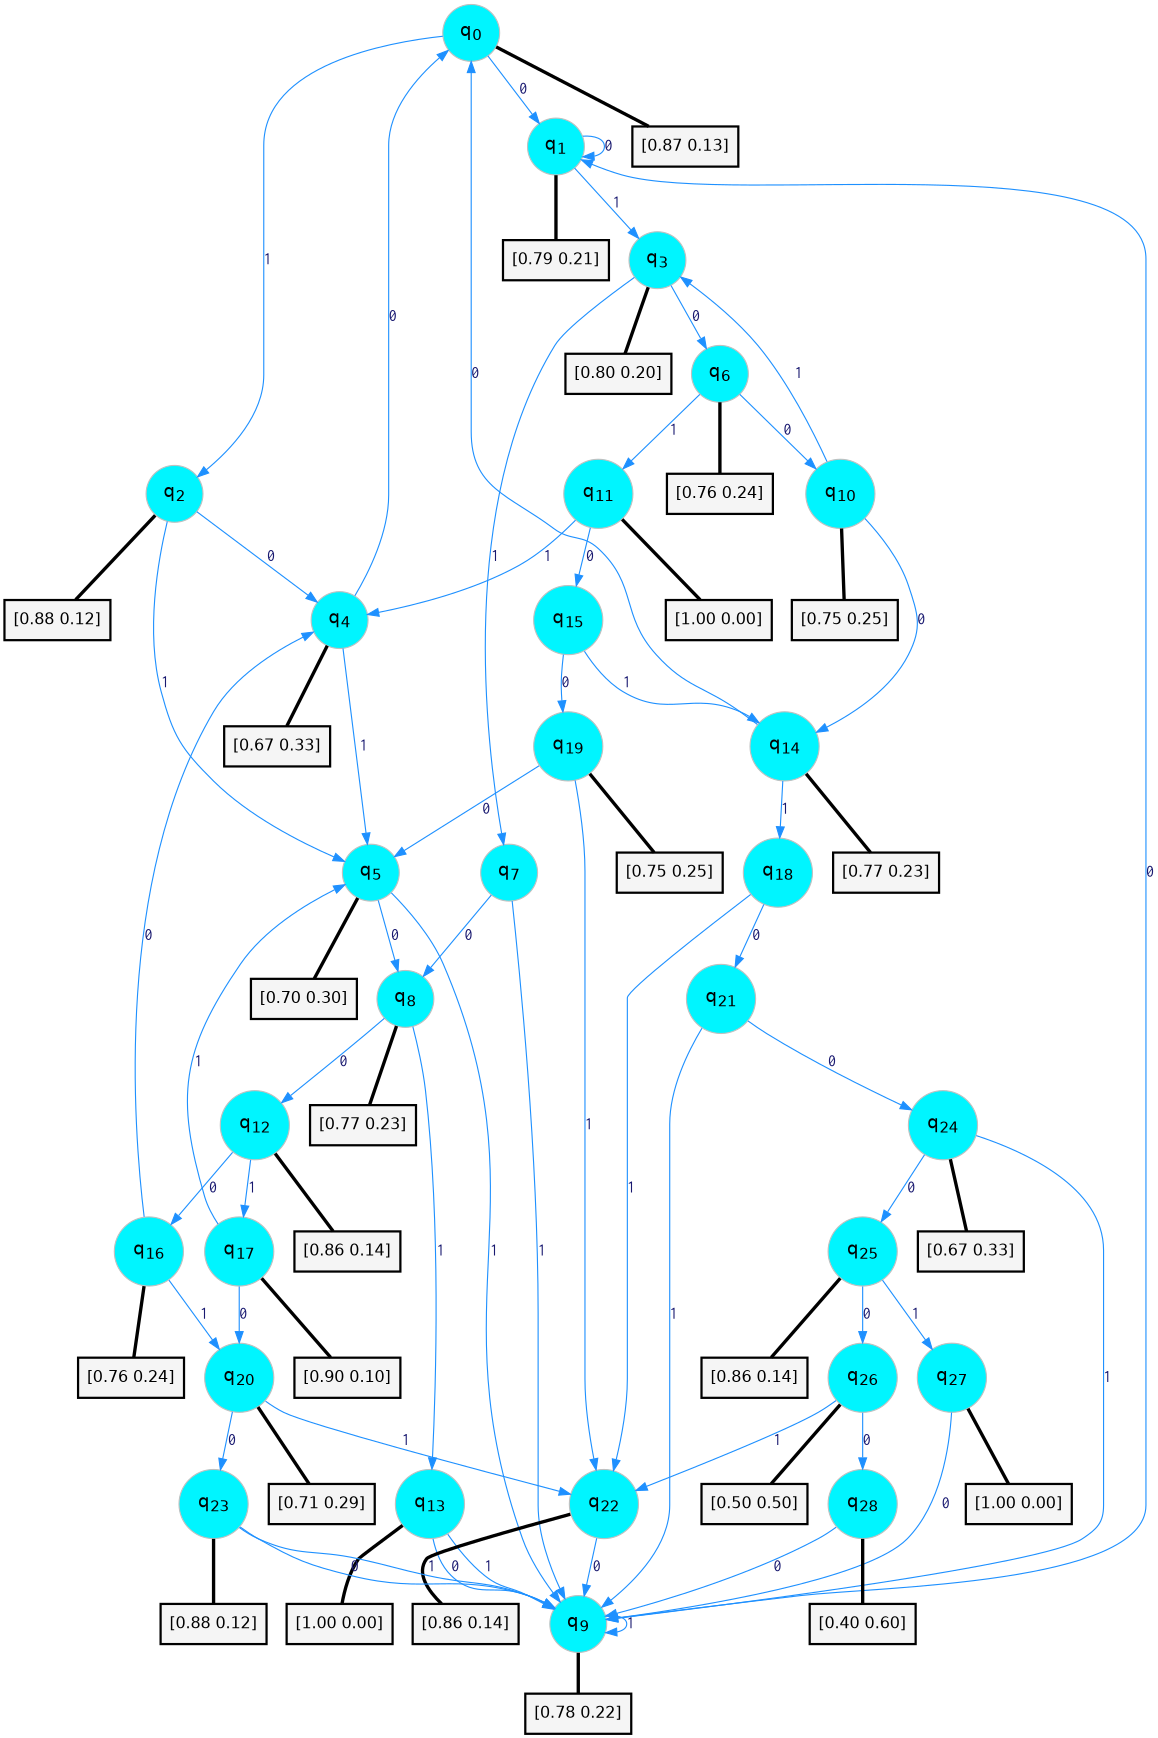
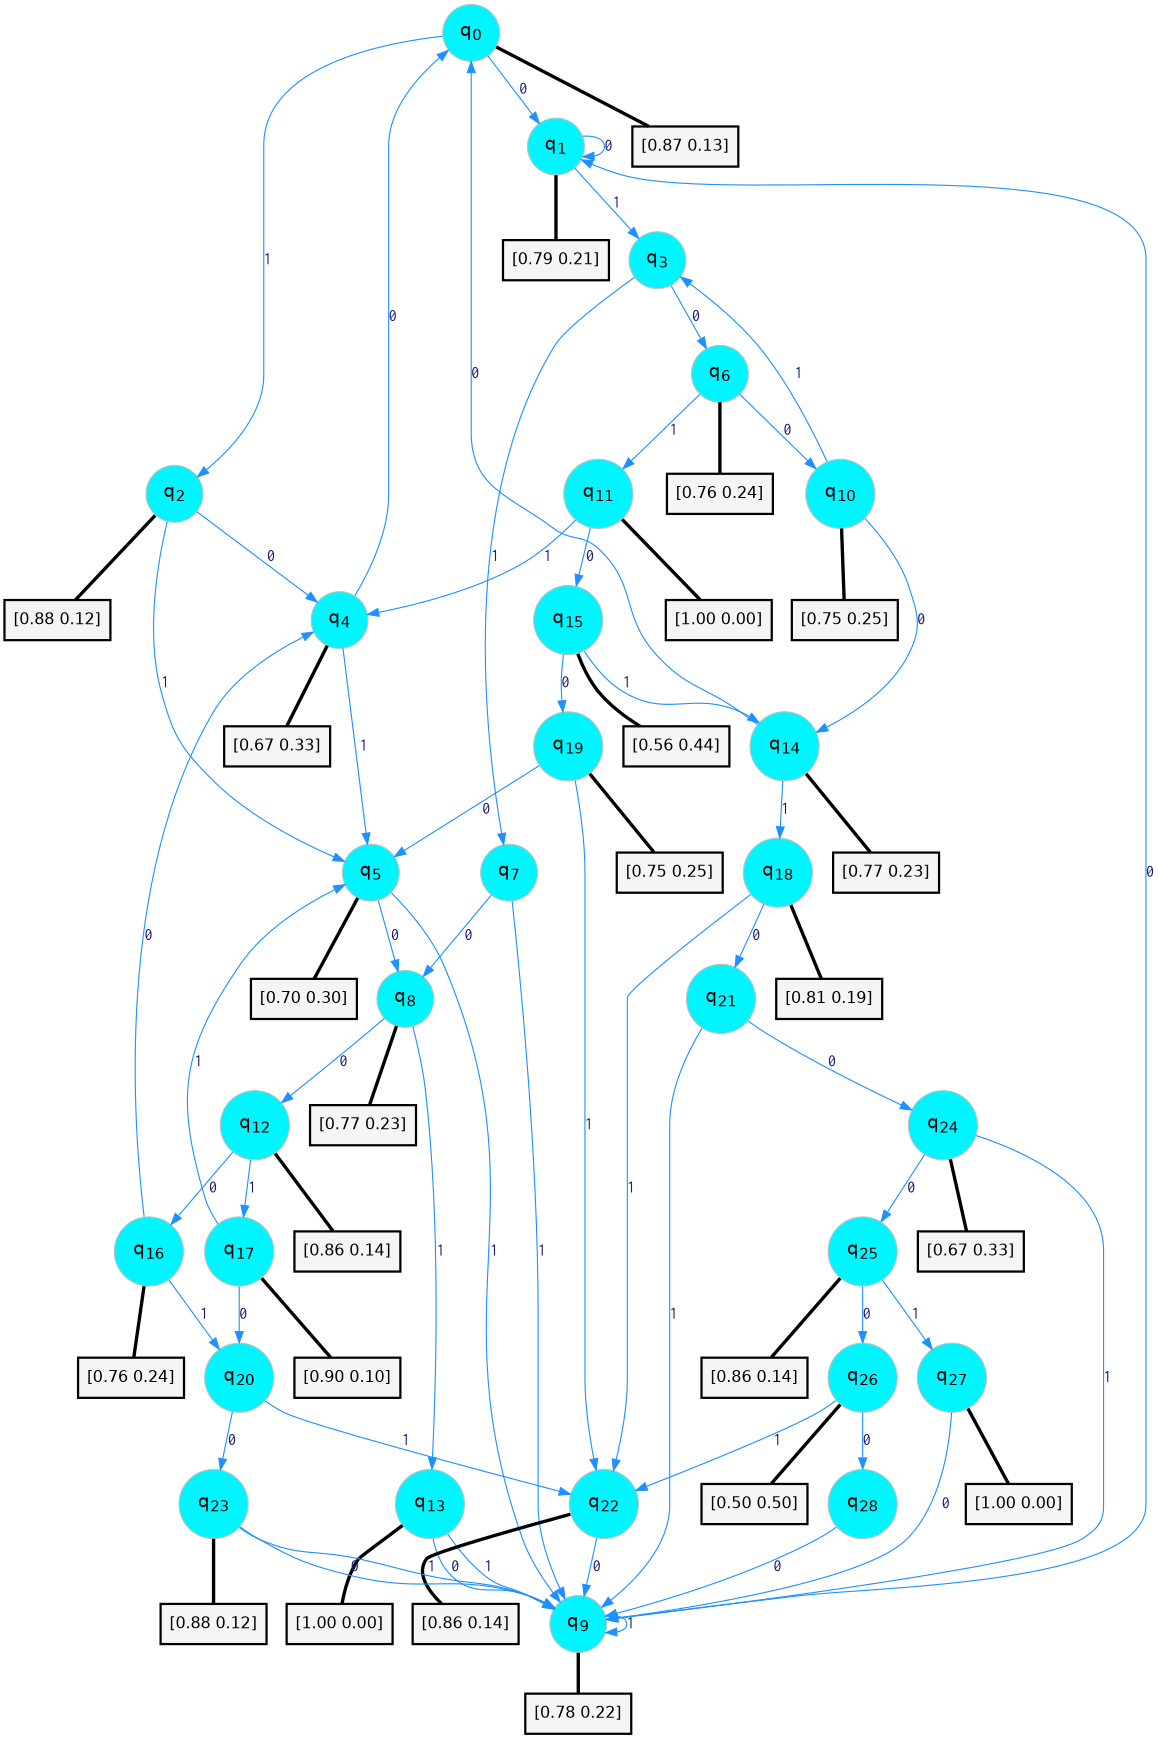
node "[0.80 0.20]": removed
node "[0.56 0.44]": added
node "[0.81 0.19]": added
node "[0.71 0.29]": removed
node "[0.40 0.60]": removed
